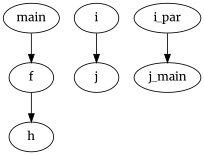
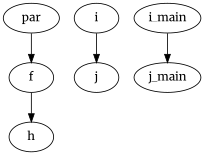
node "main": label "main" -> "par"
node "i_par": label "i_par" -> "i_main"
